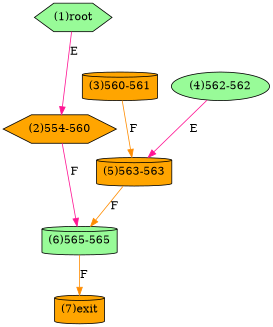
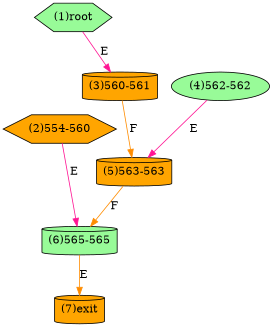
edge "(1)root" -> "(2)554-560": now "(1)root" -> "(3)560-561"
edge "(2)554-560" -> "(6)565-565": label "F" -> "E"
edge "(6)565-565" -> "(7)exit": label "F" -> "E"
